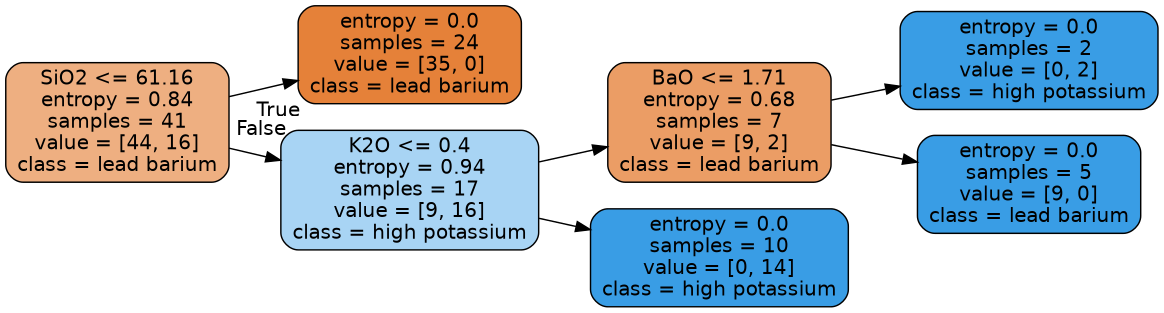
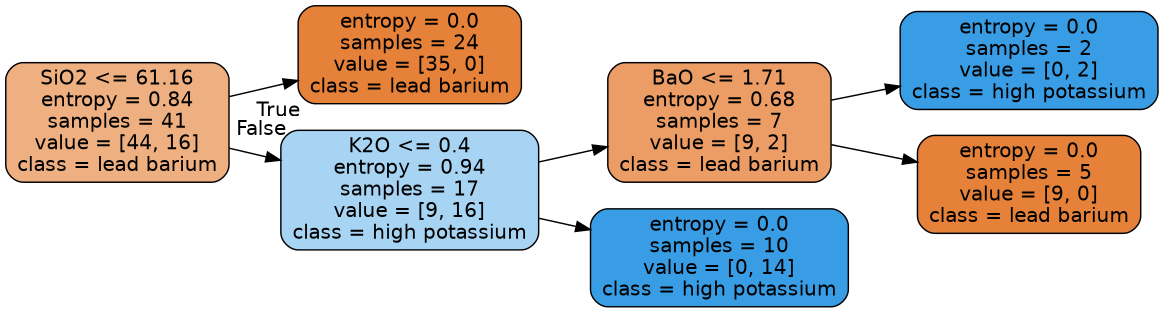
node "entropy = 0.0 samples = 5 value = [9, 0] class = lead barium": fillcolor #399de5 -> #e58139
